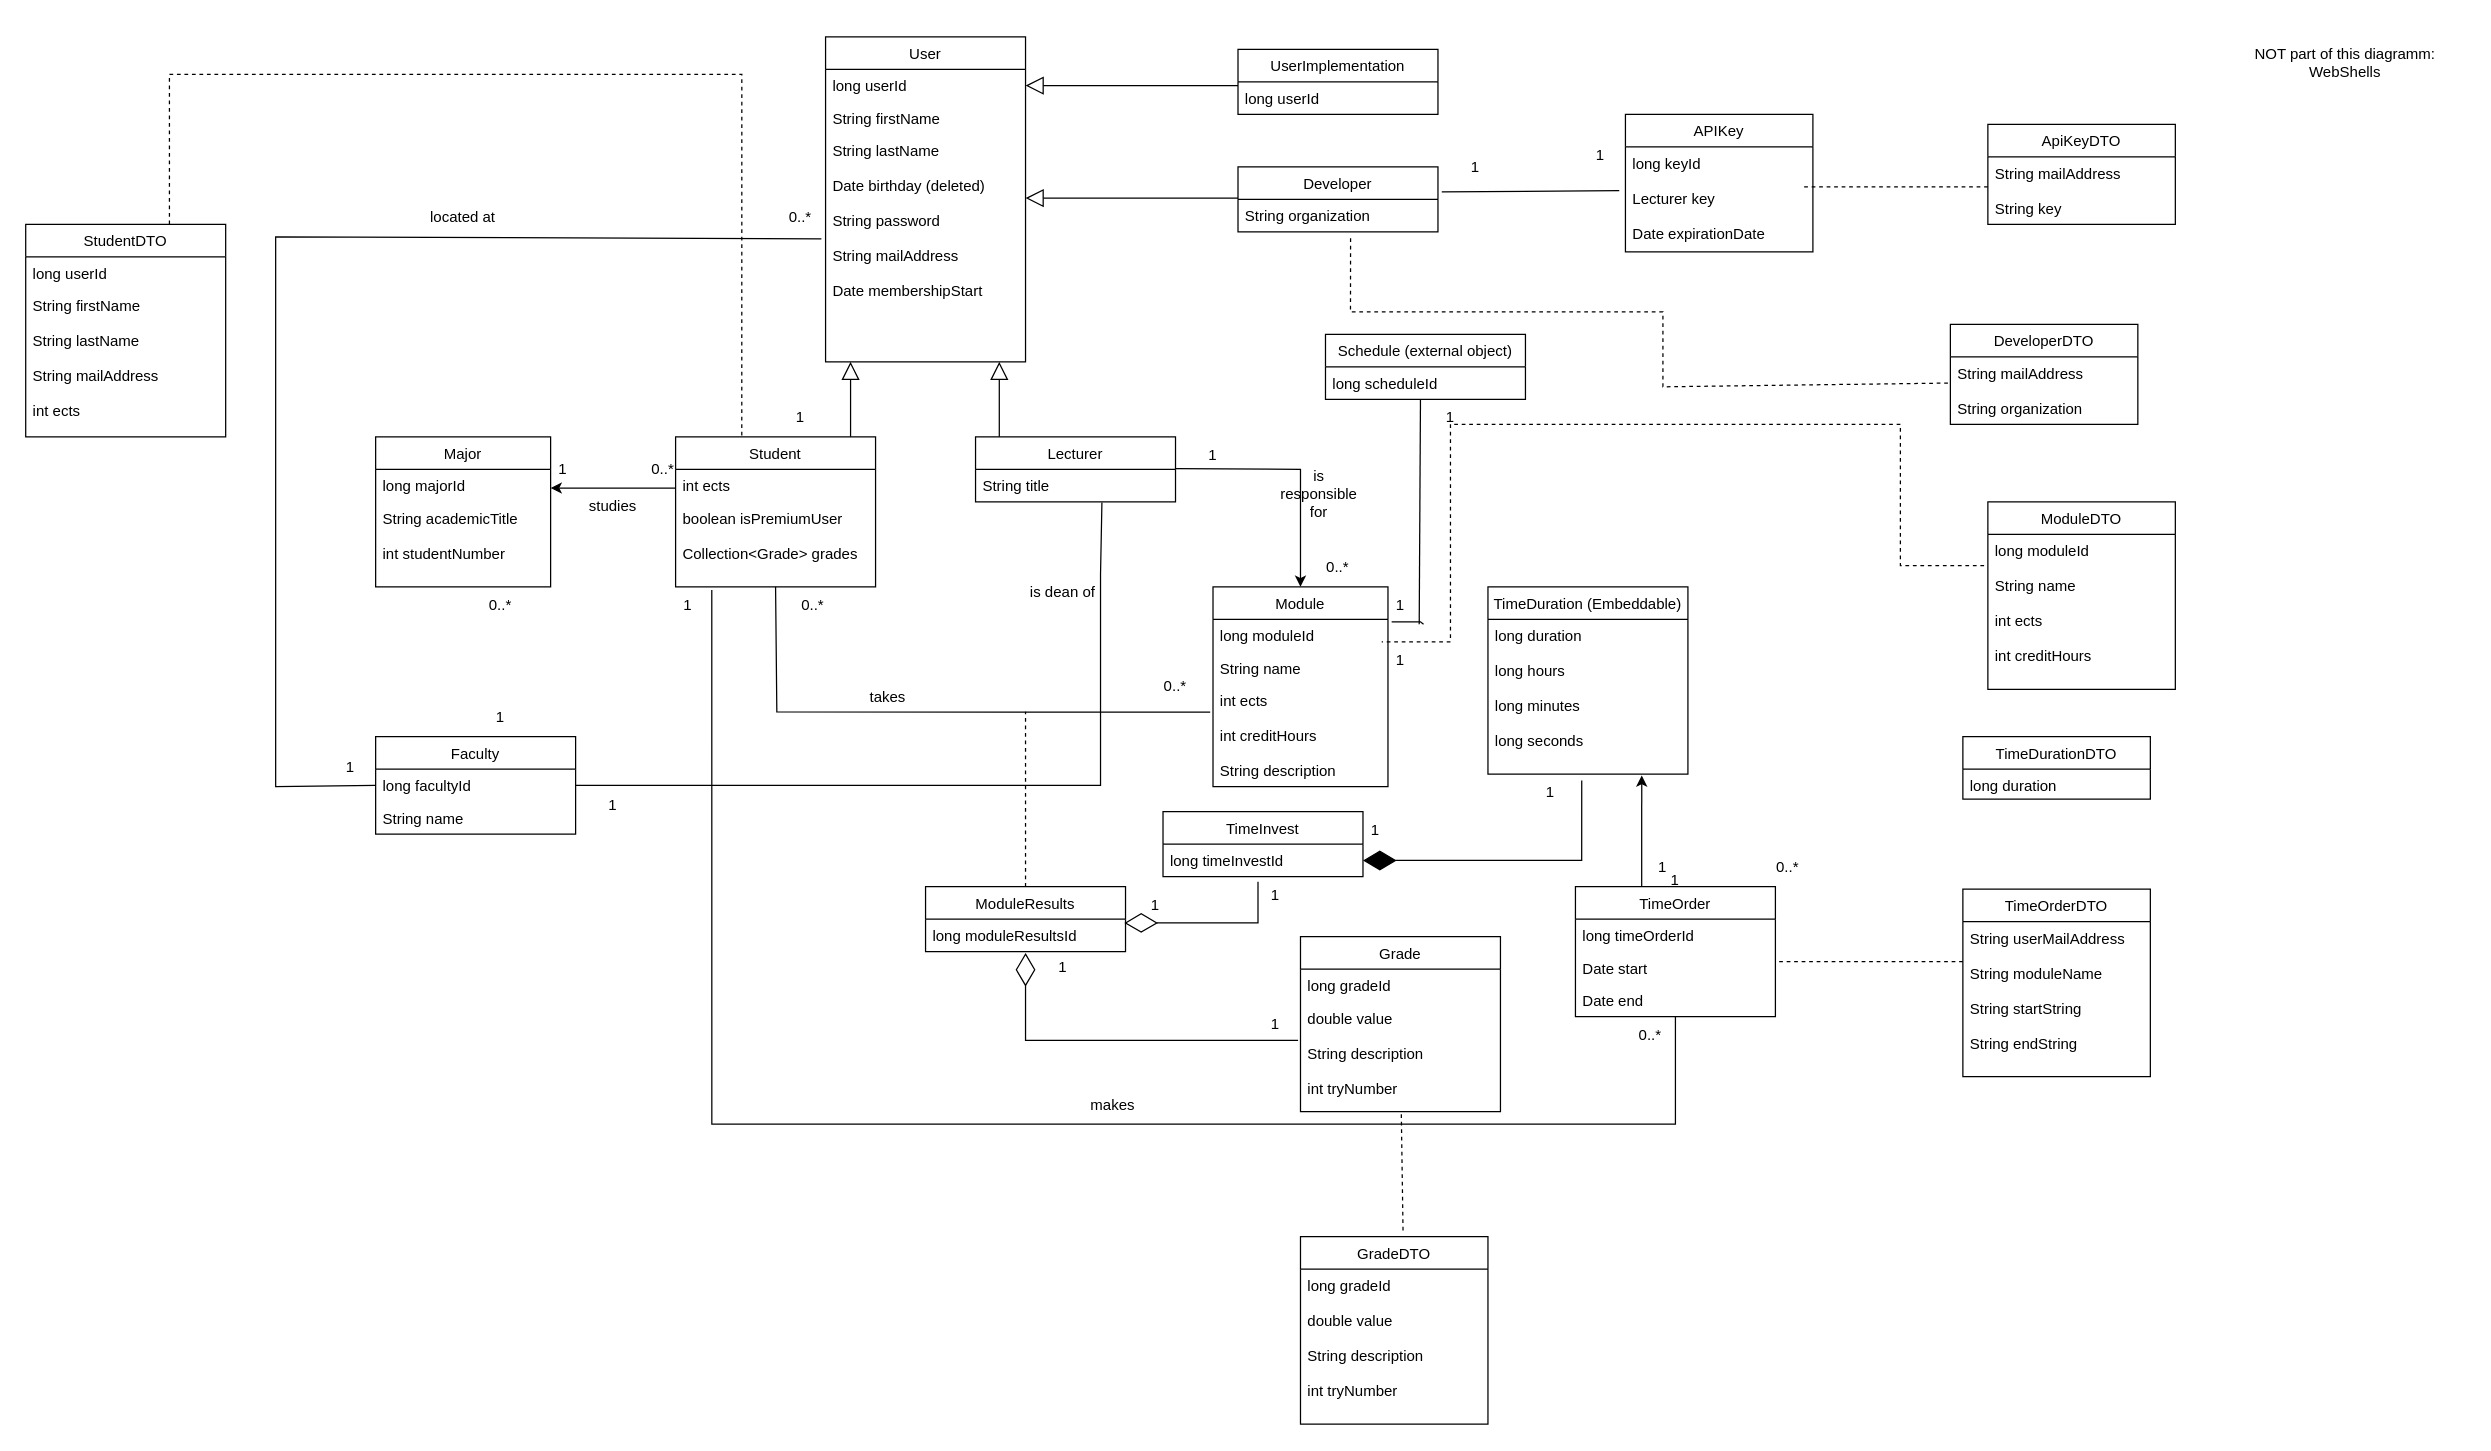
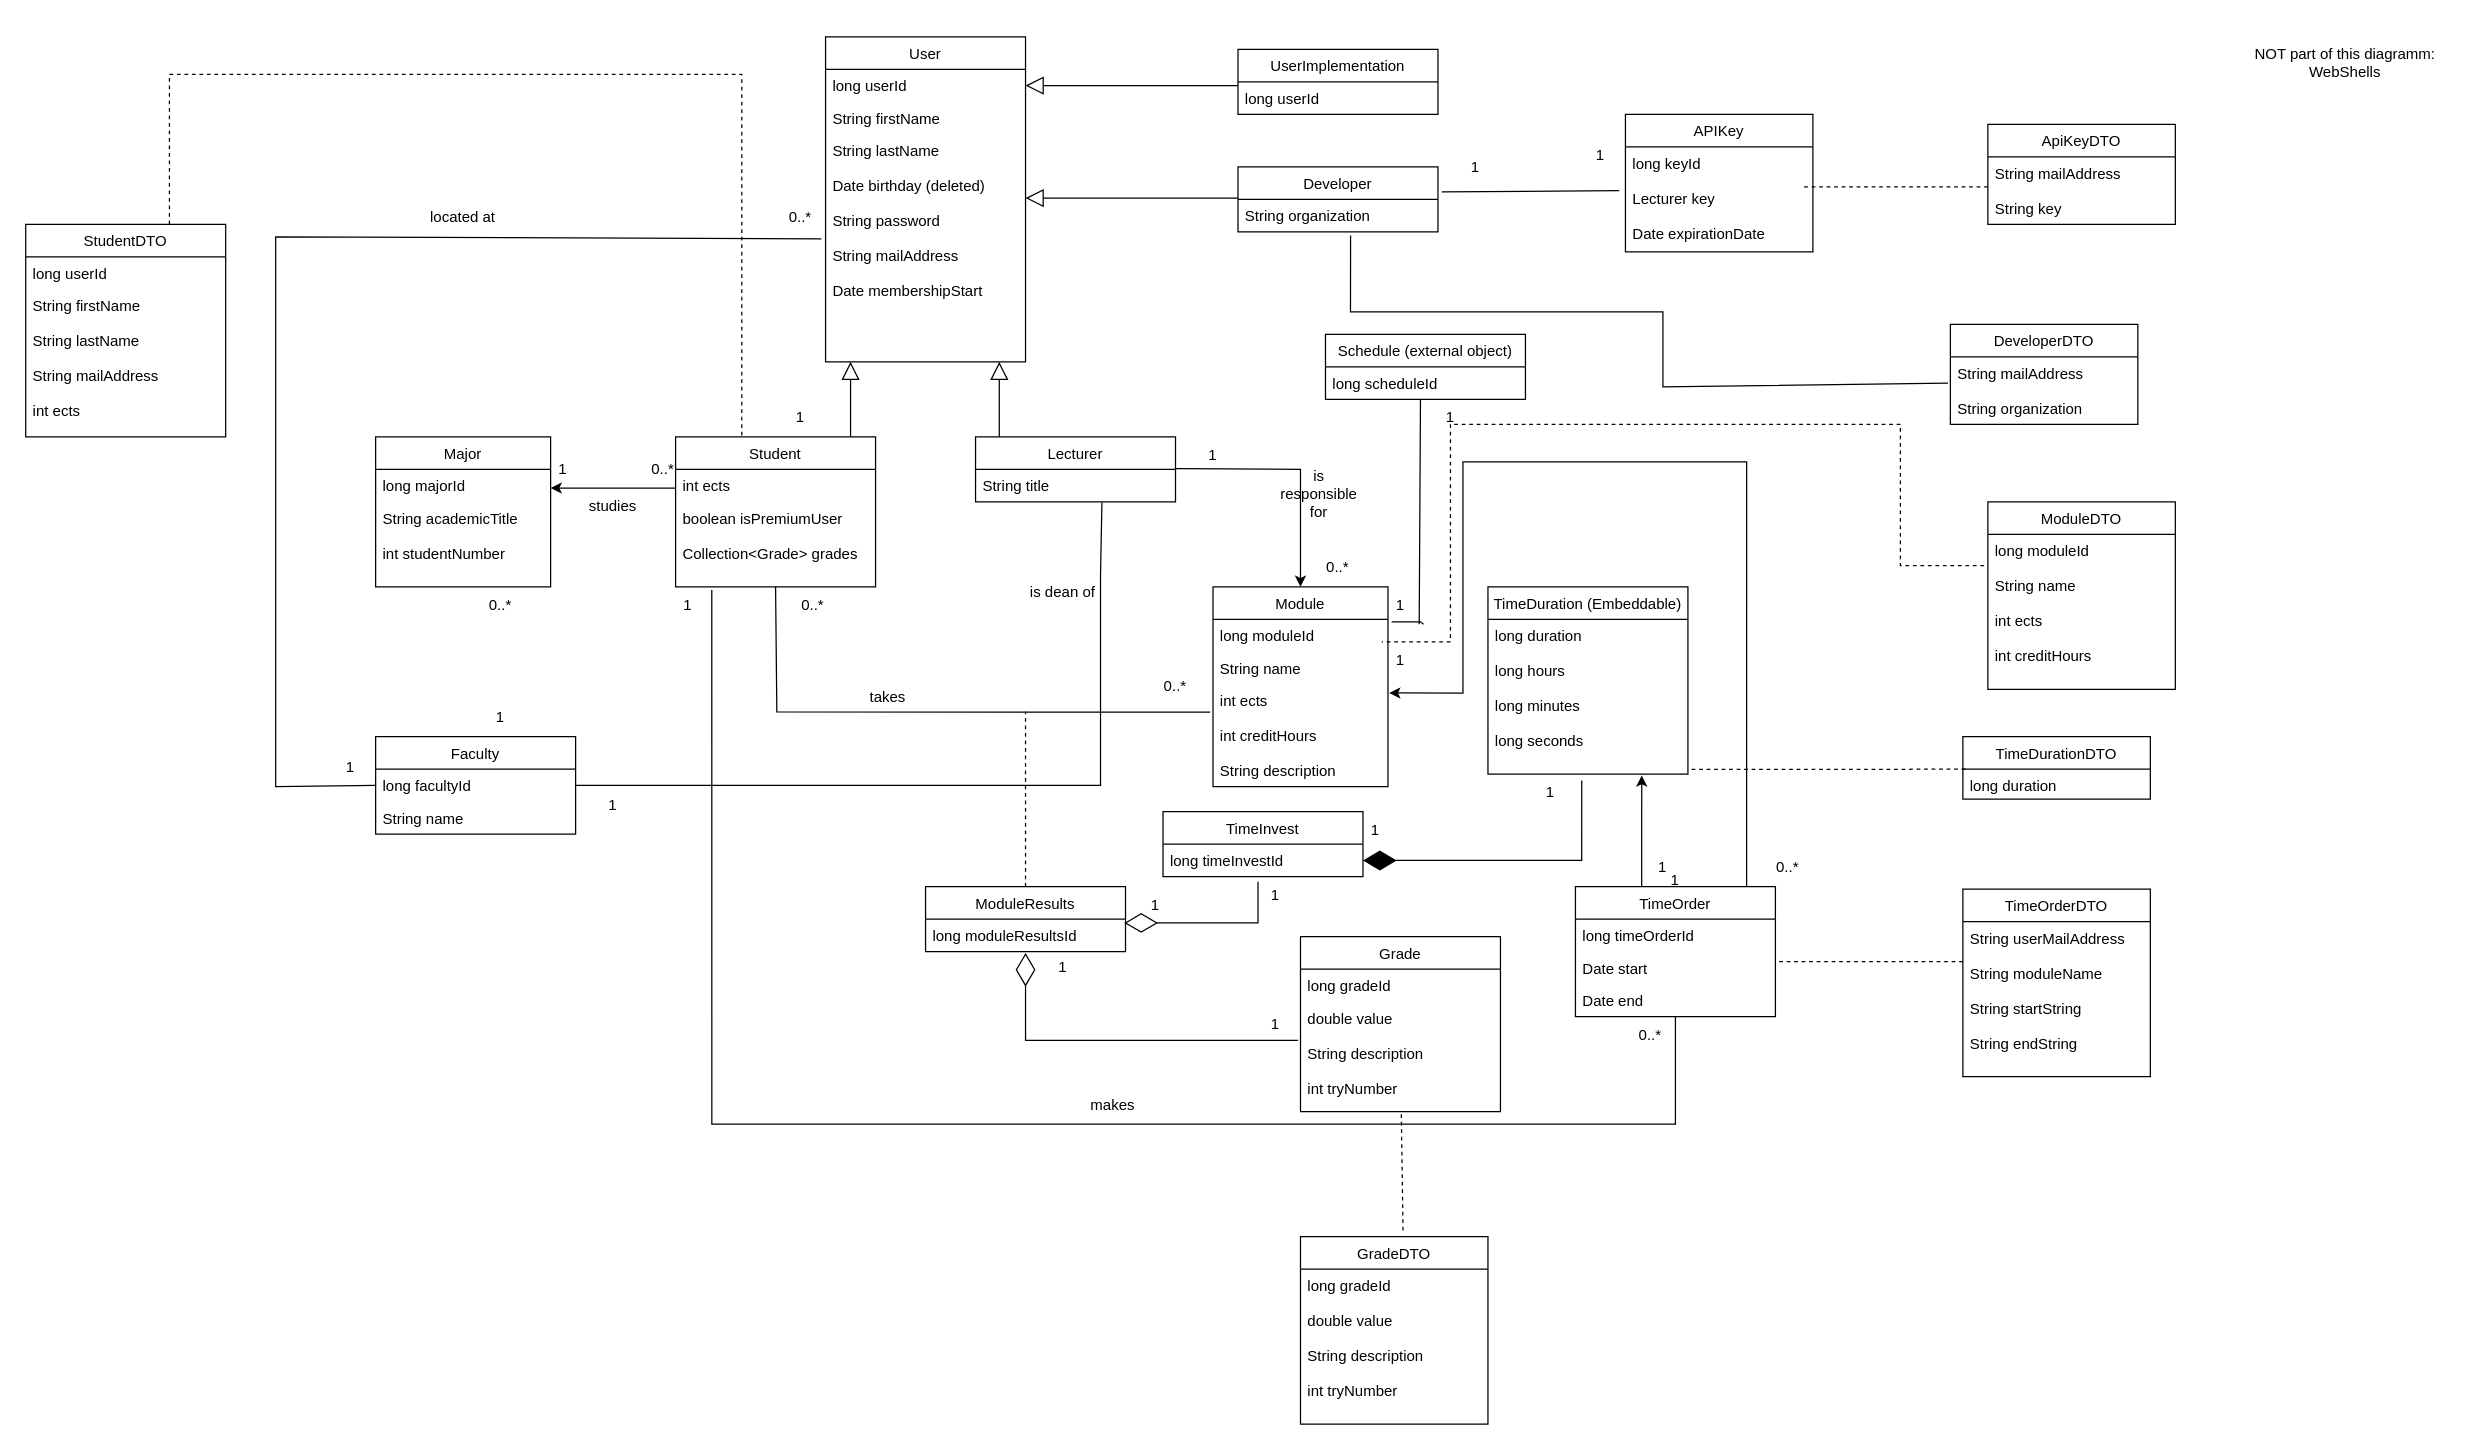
edge "String organization" -- "String mailAddress String organization": style dashed -> solid
edge "TimeOrder" -> "int ects int creditHours String description": added
edge "long duration long hours long minutes long seconds" -- "long duration": added
